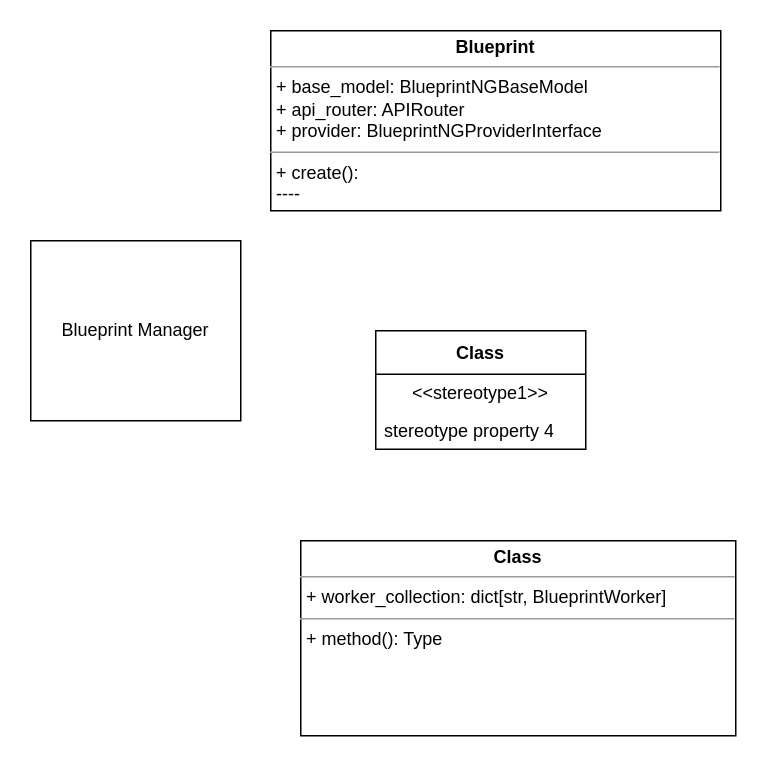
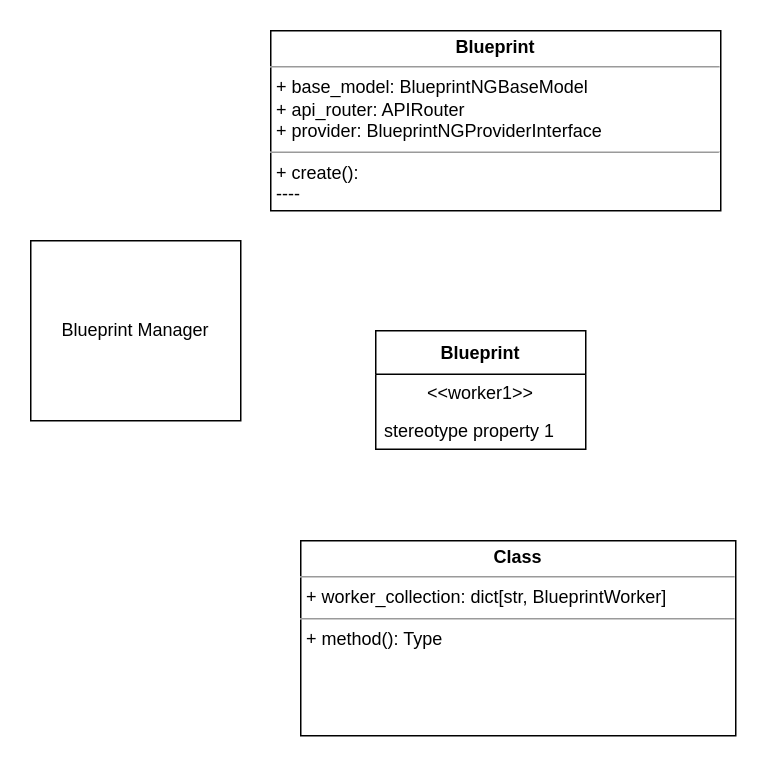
node "Class": label "Class" -> "Blueprint"
node "<<stereotype1>>": label "<<stereotype1>>" -> "<<worker1>>"
node "stereotype property 4": label "stereotype property 4" -> "stereotype property 1"
